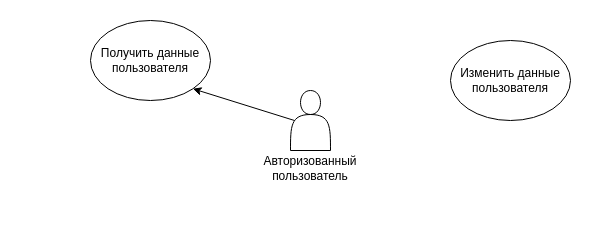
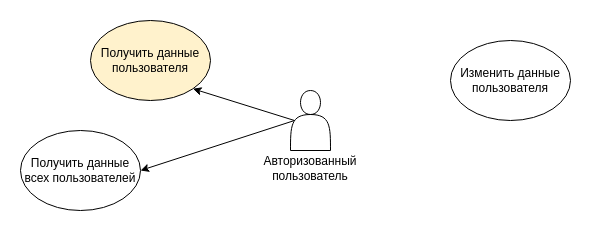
node "Получить данные пользователя": fillcolor #ffffff -> #fff2cc
edge "Авторизованный пользователь" -> "Получить данные всех пользователей": added
node "Получить данные всех пользователей": added
